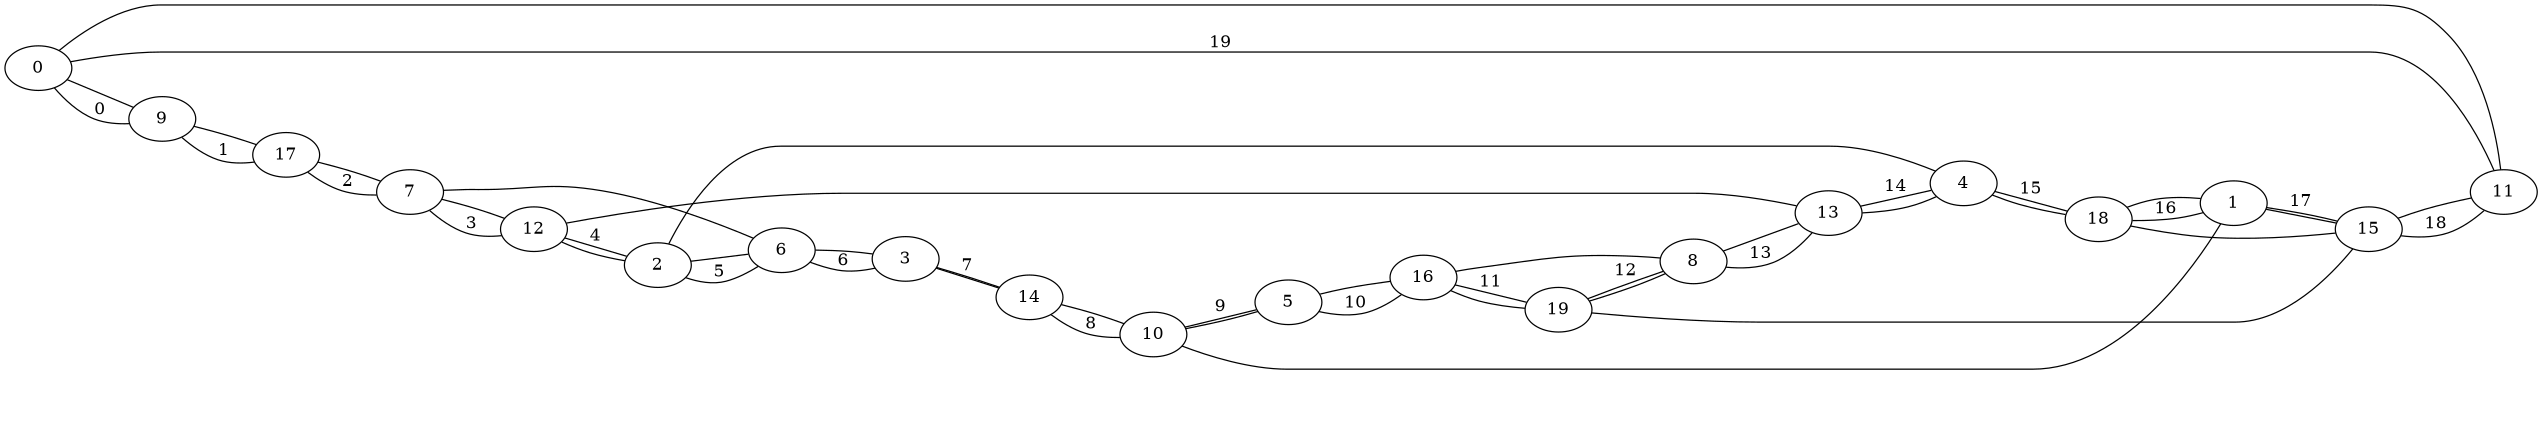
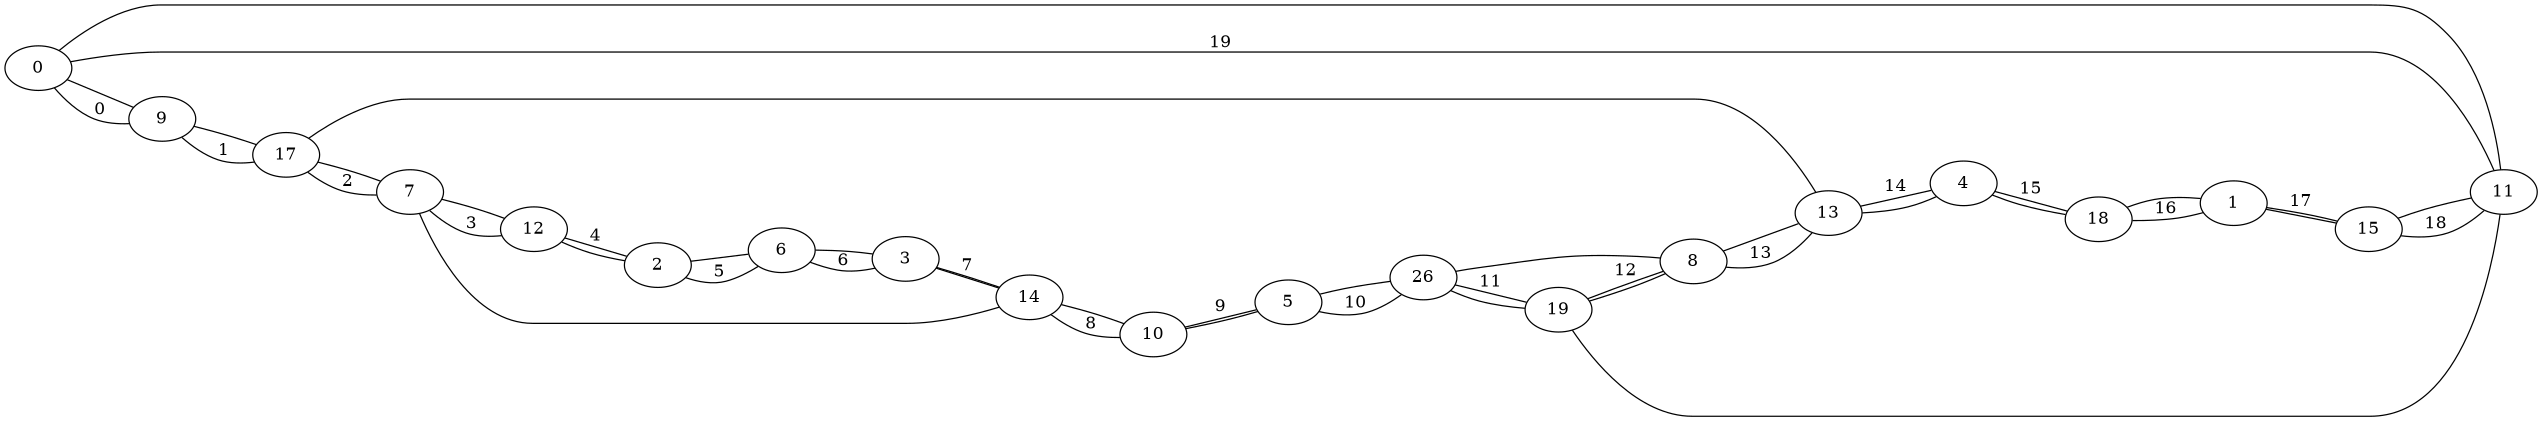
edge "4" -- "2": removed
edge "7" -- "6": now "7" -- "14"
edge "13" -- "12": now "13" -- "17"
edge "18" -- "15": removed
node "16": label "16" -> "26"
edge "15" -- "19": now "11" -- "19"
edge "1" -- "10": removed
